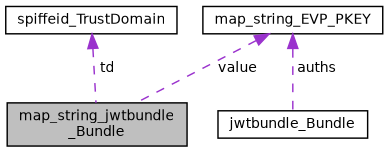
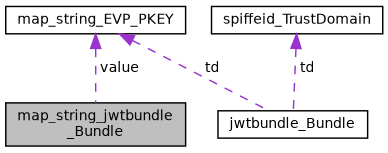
edge "jwtbundle_Bundle" -> "map_string_EVP_PKEY": label " auths" -> " td"
edge "map_string_jwtbundle _Bundle" -> "spiffeid_TrustDomain": now "jwtbundle_Bundle" -> "spiffeid_TrustDomain"
